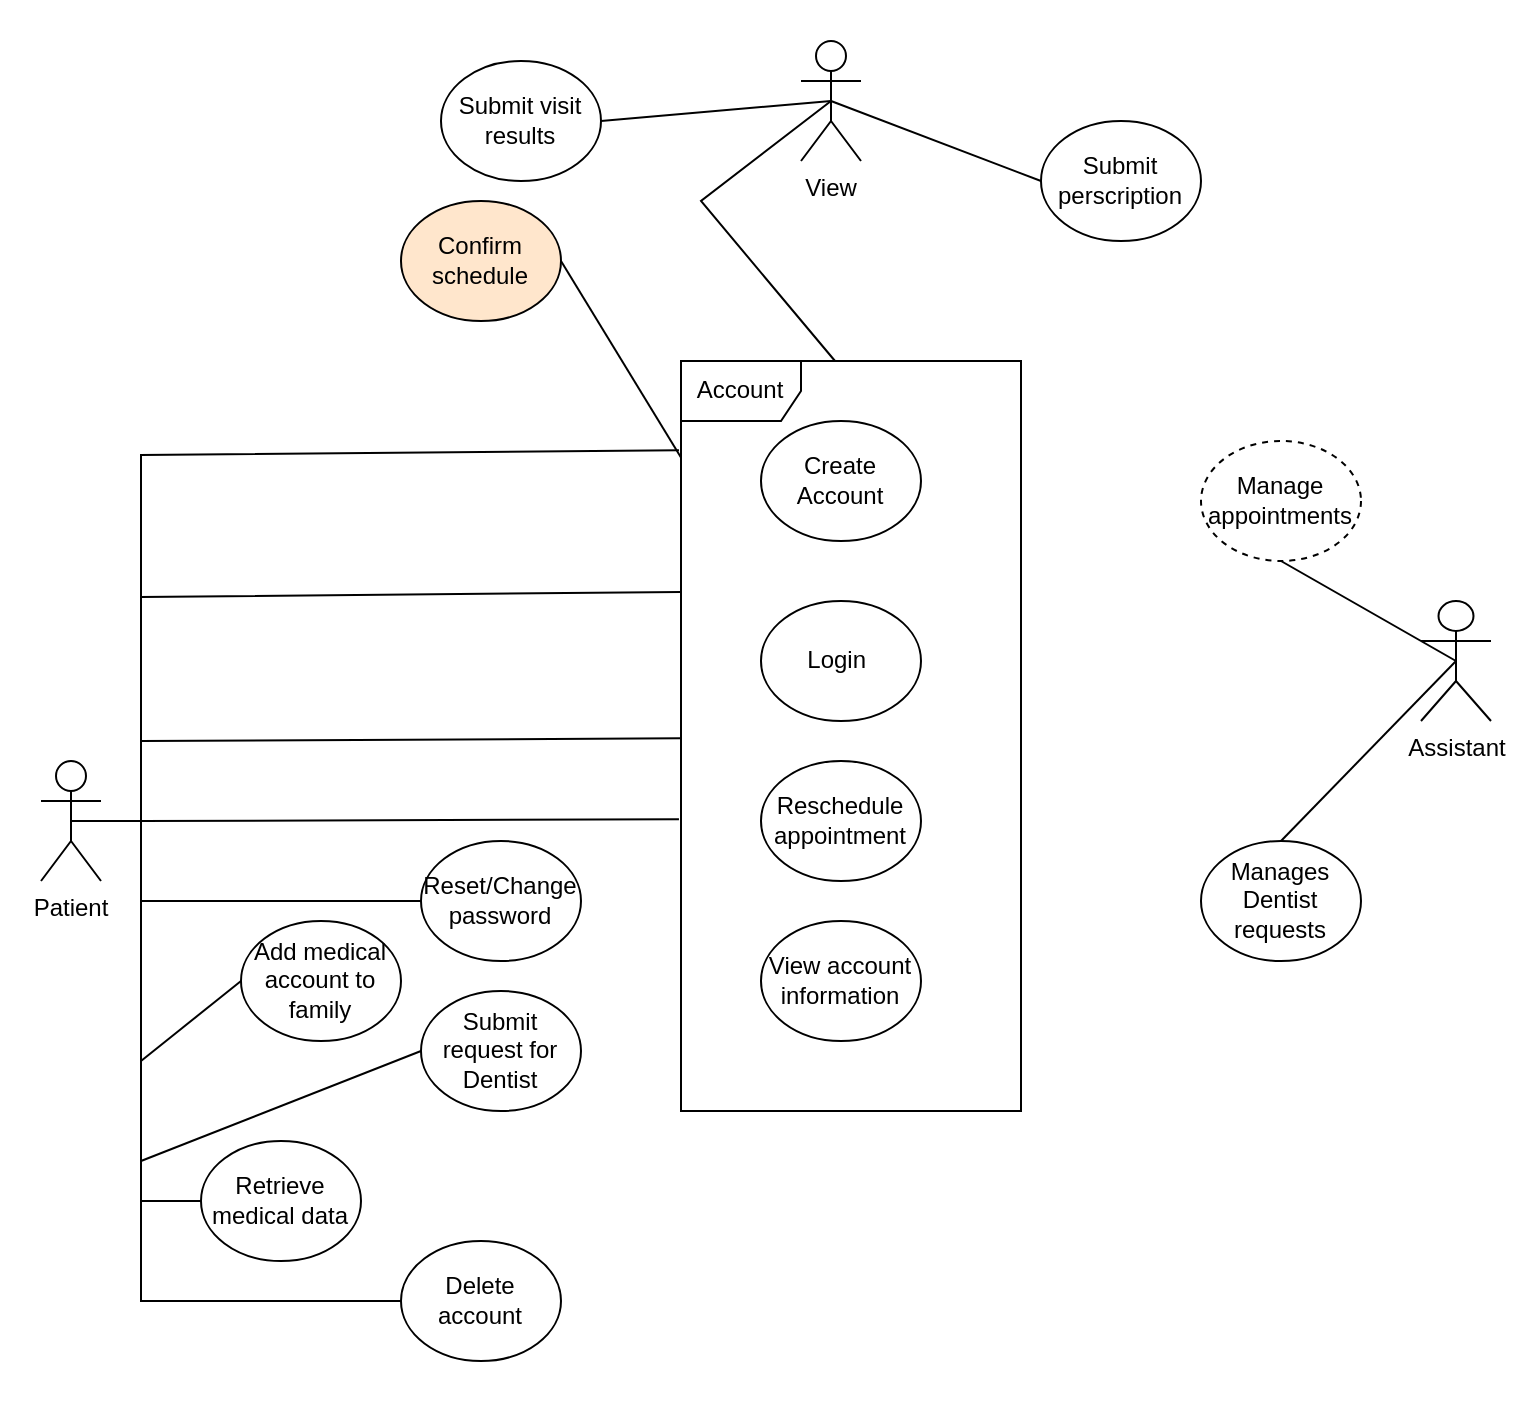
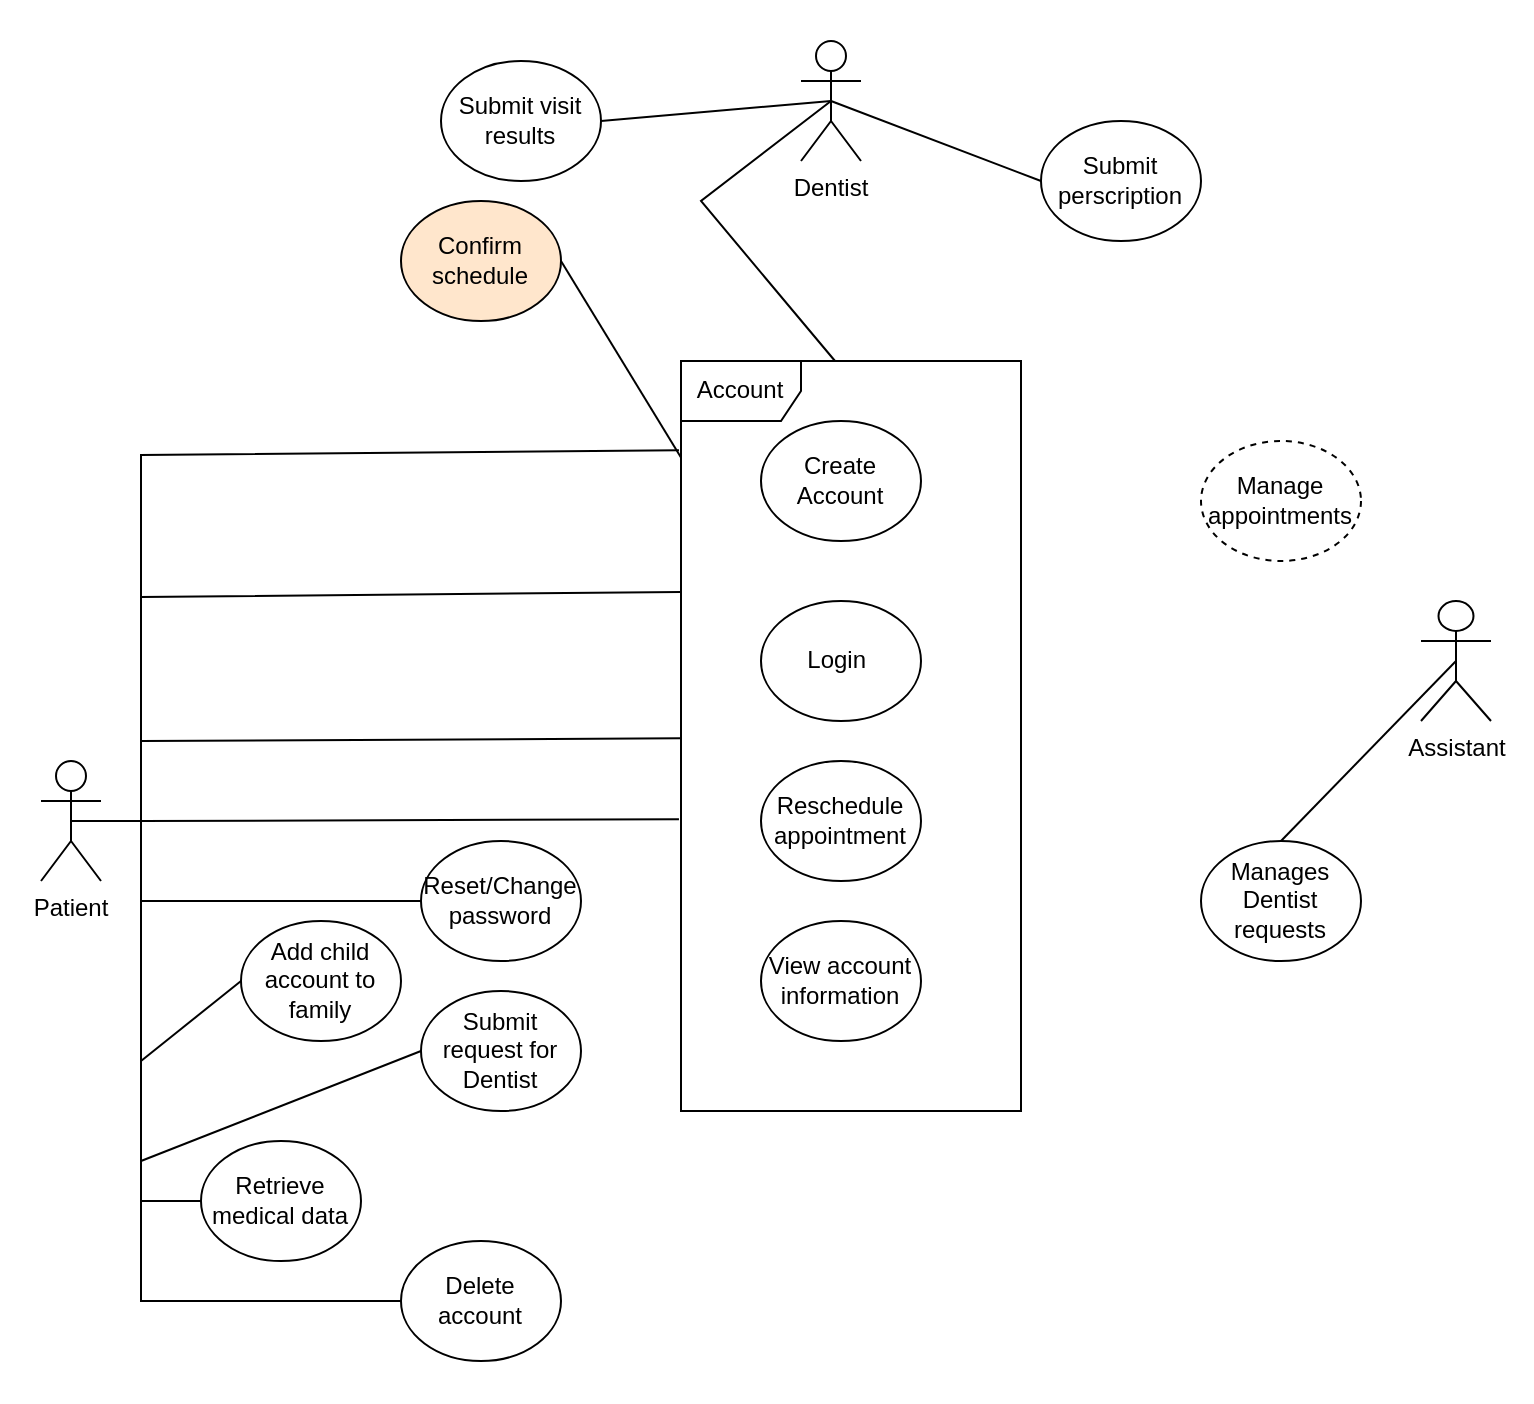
node "View": label "View" -> "Dentist"
edge "Manage appointments" -- "Assistant": removed
node "Add medical account to family": label "Add medical account to family" -> "Add child account to family"
